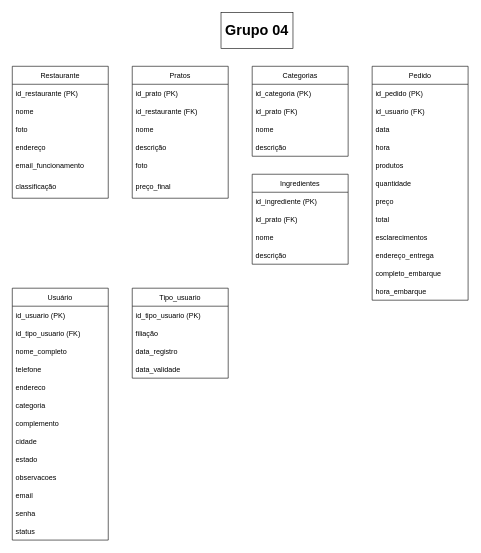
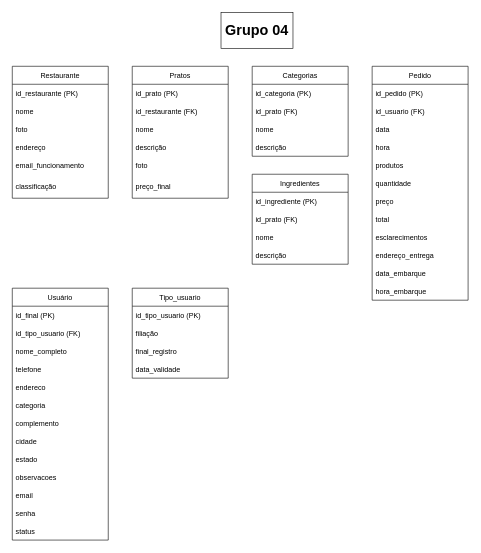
node "completo_embarque": label "completo_embarque" -> "data_embarque"
node "id_usuario (PK)": label "id_usuario (PK)" -> "id_final (PK)"
node "data_registro": label "data_registro" -> "final_registro"
